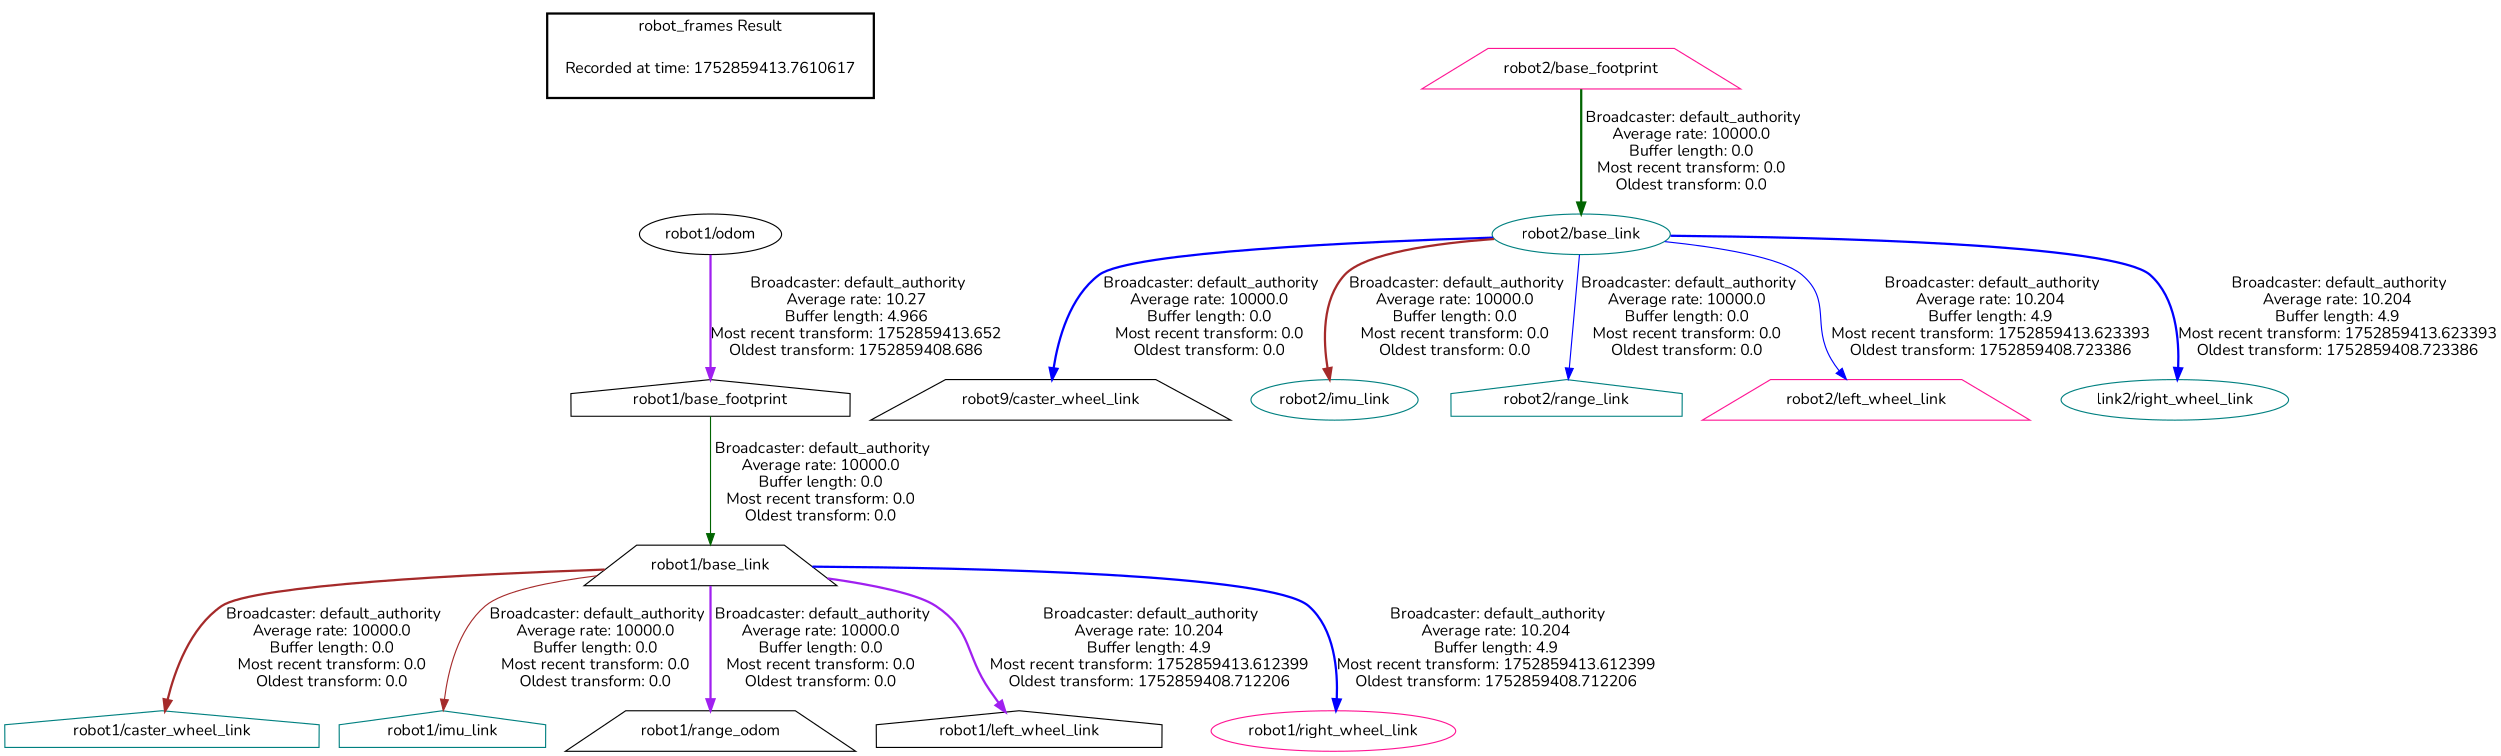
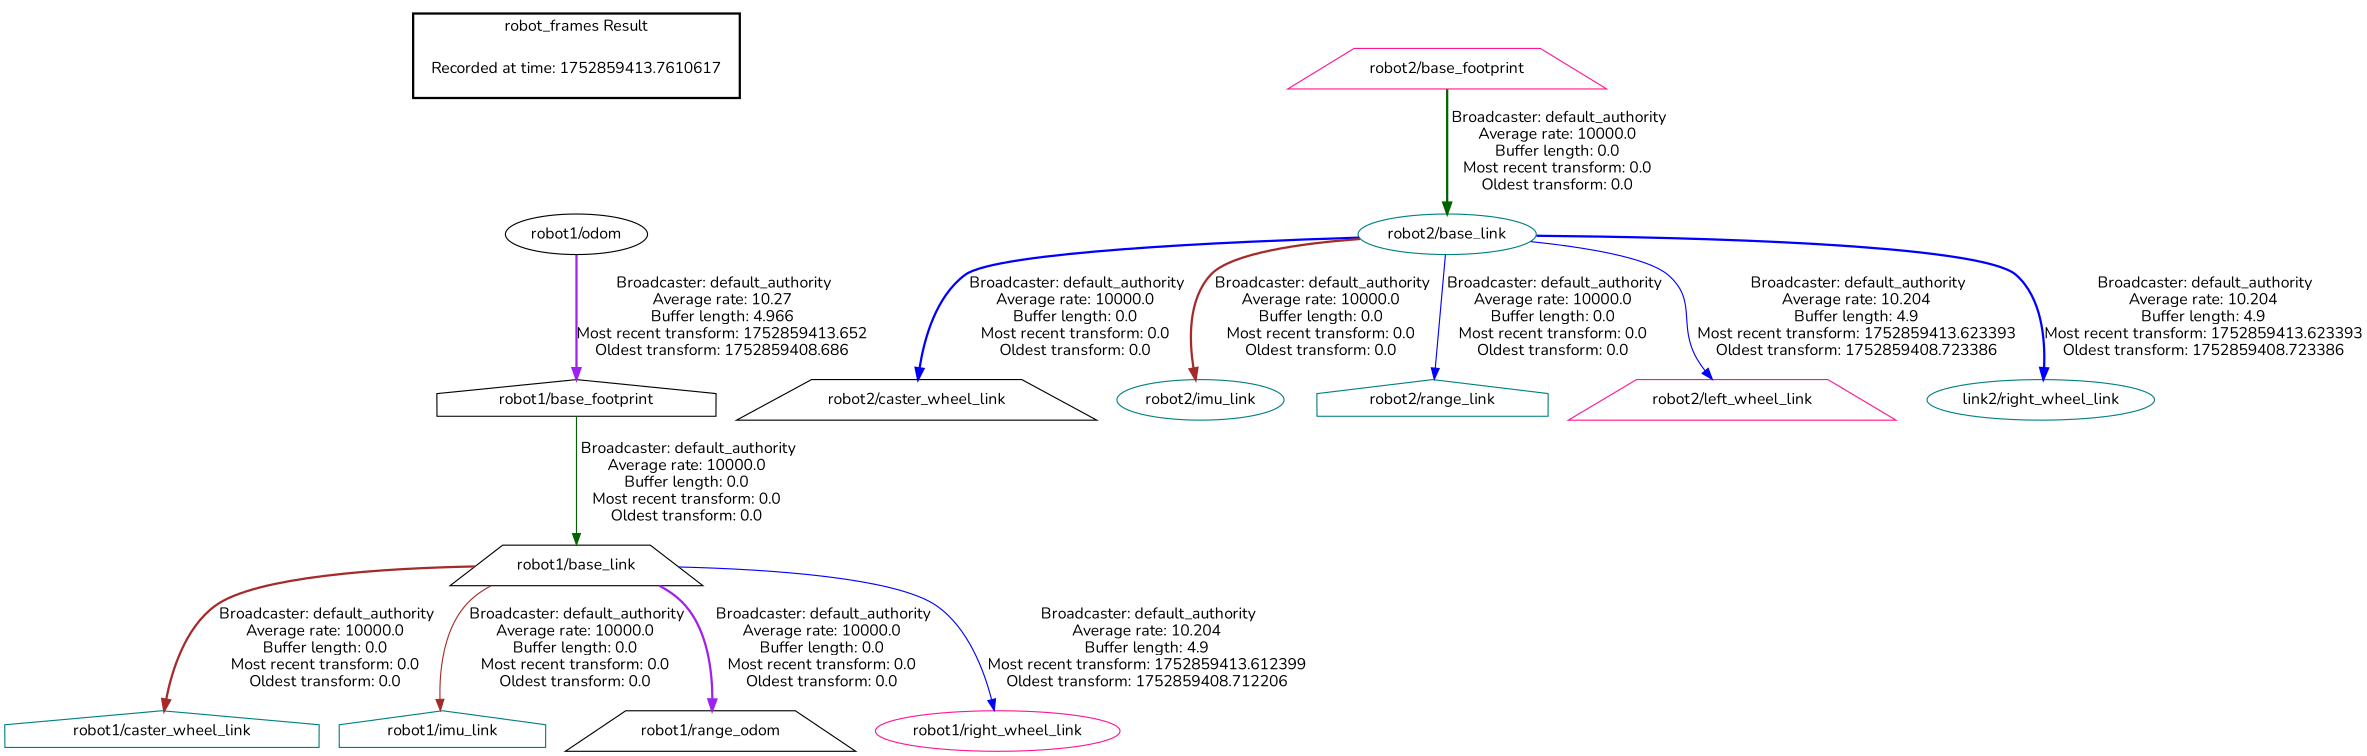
node "robot9/caster_wheel_link": label "robot9/caster_wheel_link" -> "robot2/caster_wheel_link"
edge "robot1/base_link" -> "robot1/right_wheel_link": style bold -> solid
node "robot1/left_wheel_link": removed
